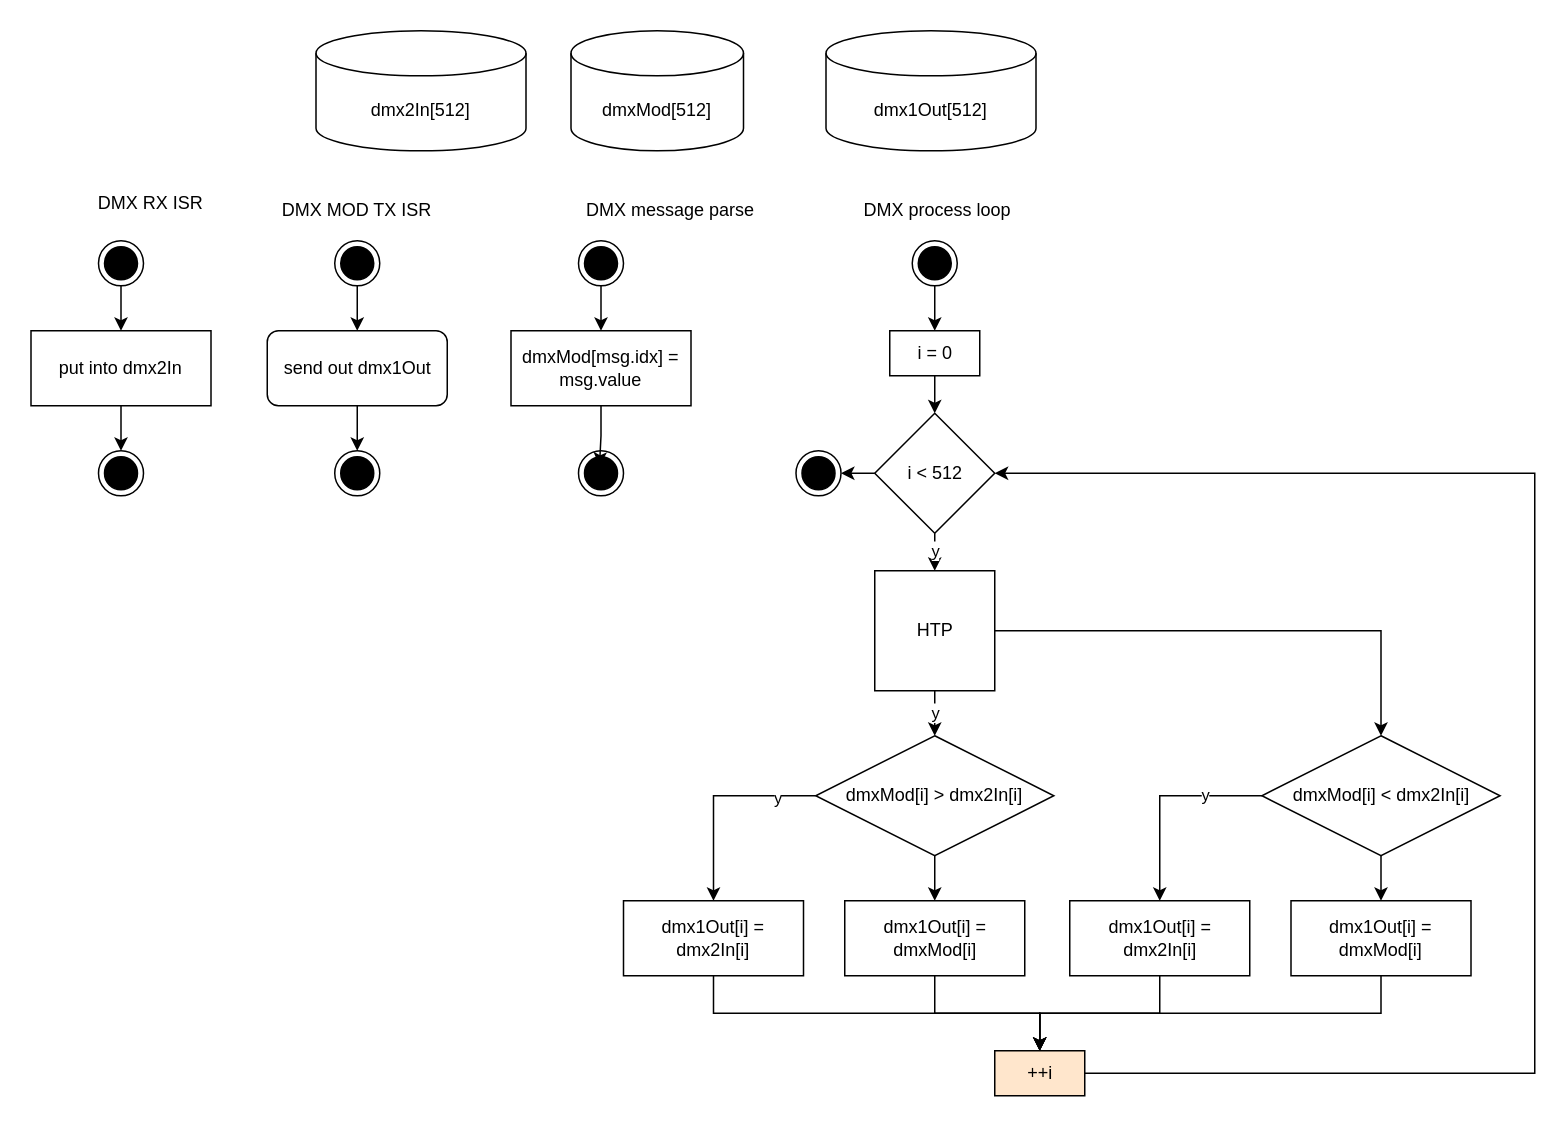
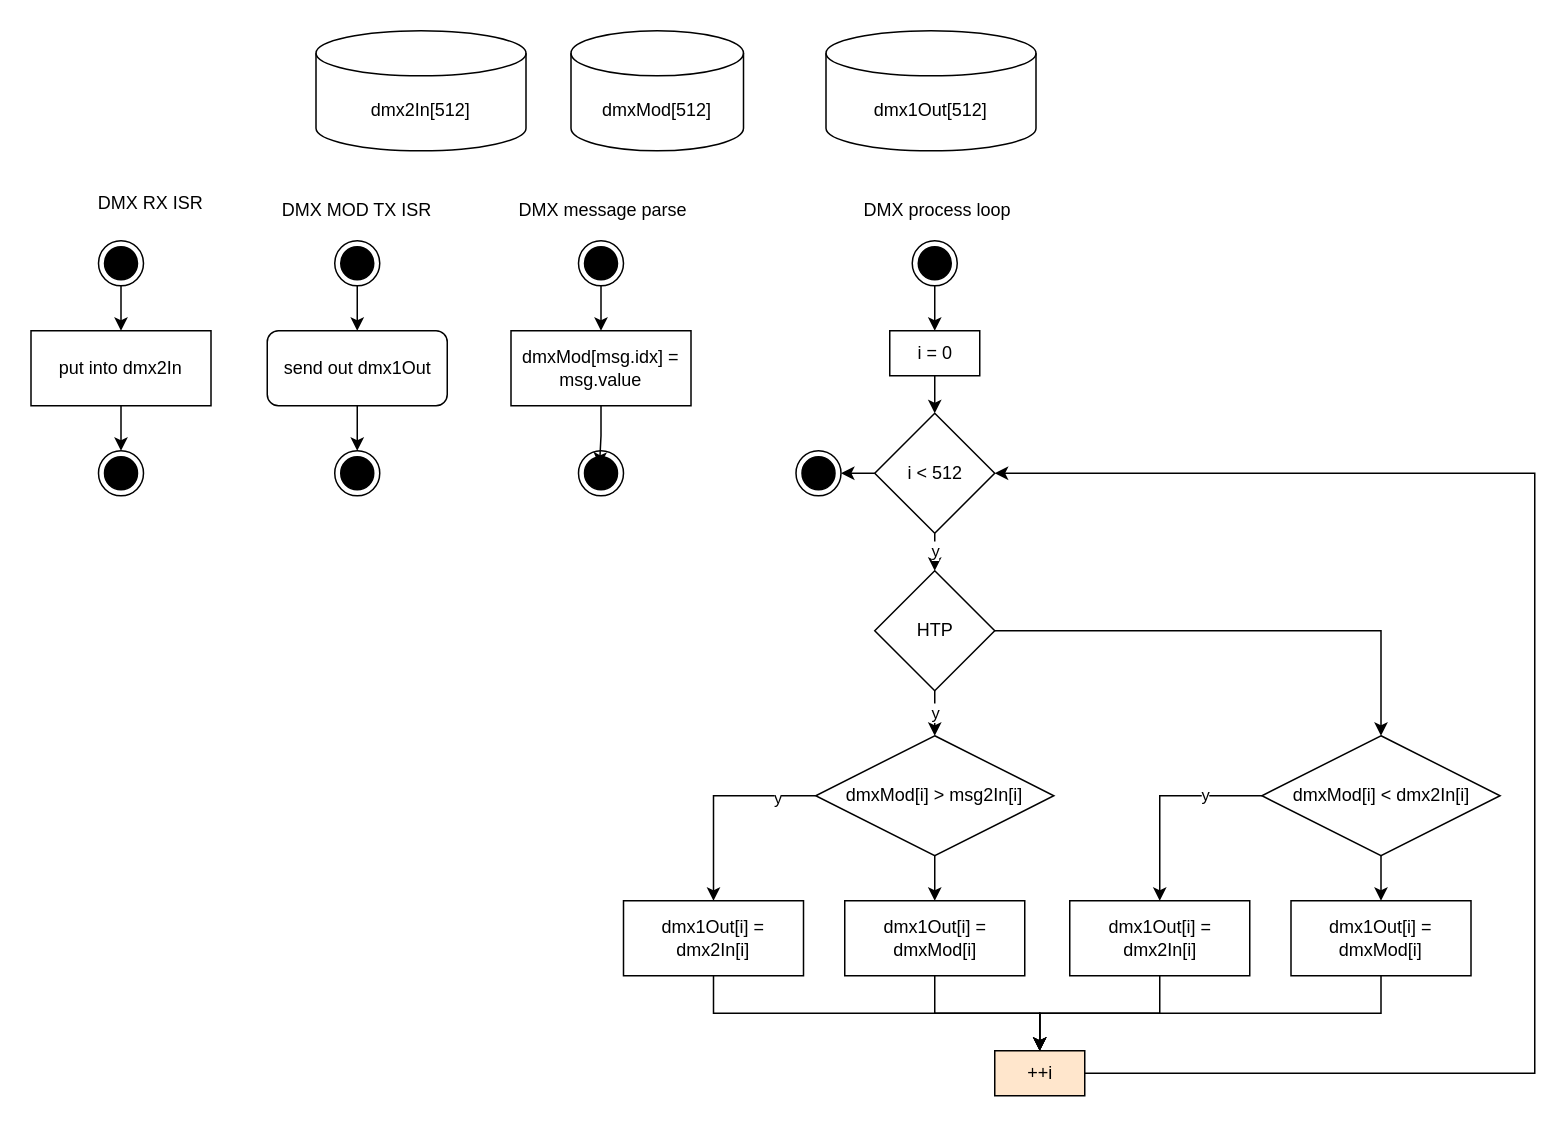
node "DMX message parse": moved (670, 211) -> (603, 211)
node "HTP": shape rectangle -> diamond
node "dmxMod[i] > dmx2In[i]": label "dmxMod[i] > dmx2In[i]" -> "dmxMod[i] > msg2In[i]"
